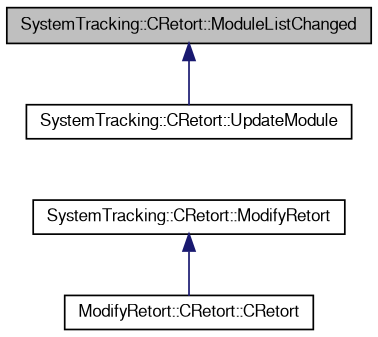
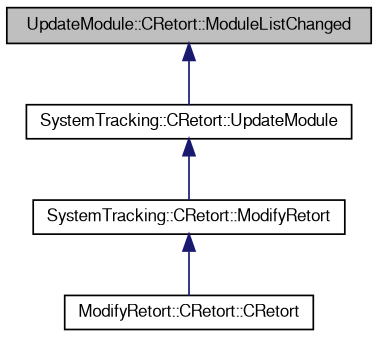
node "SystemTracking::CRetort::ModuleListChanged": label "SystemTracking::CRetort::ModuleListChanged" -> "UpdateModule::CRetort::ModuleListChanged"
edge "SystemTracking::CRetort::ModifyRetort" -> "SystemTracking::CRetort::UpdateModule": added
